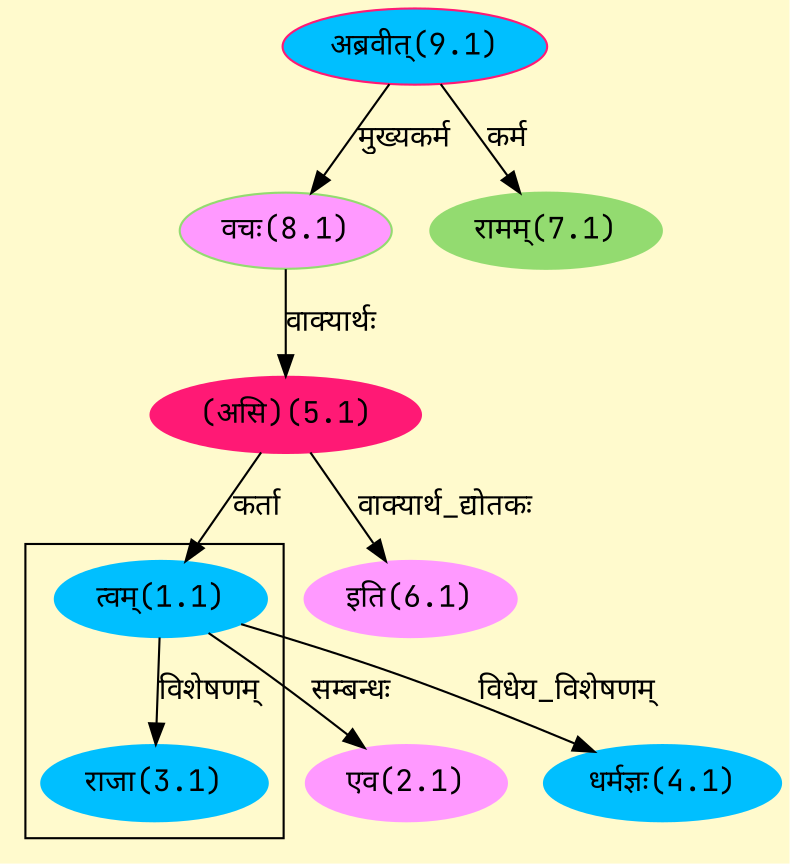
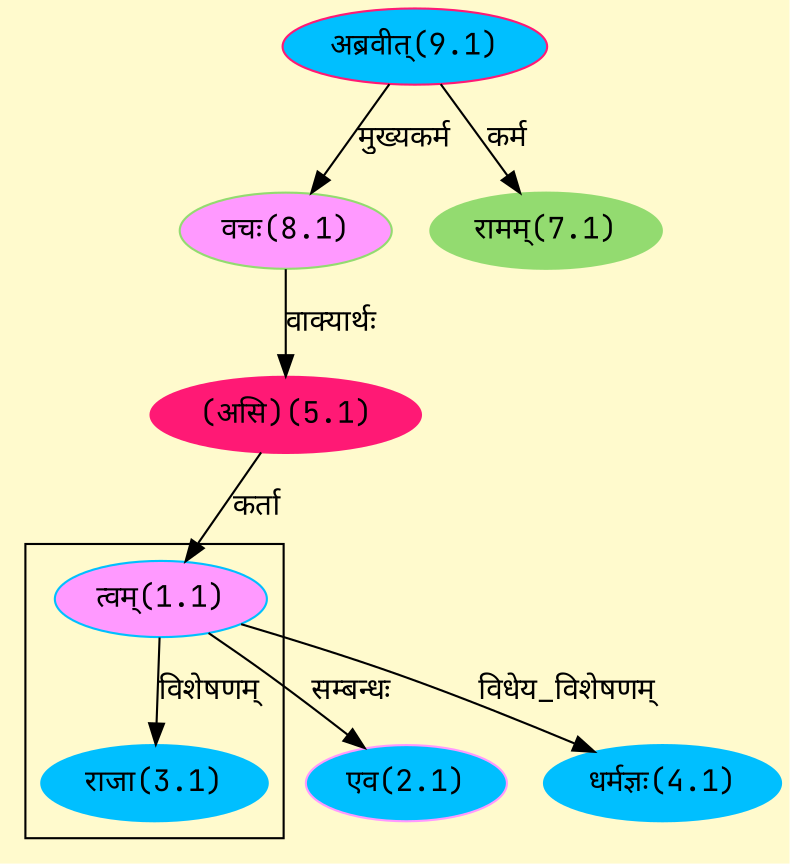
node "त्वम्(1.1)": fillcolor #00bfff -> #ff99ff
node "इति(6.1)": removed
node "एव(2.1)": fillcolor #ff99ff -> #00bfff
